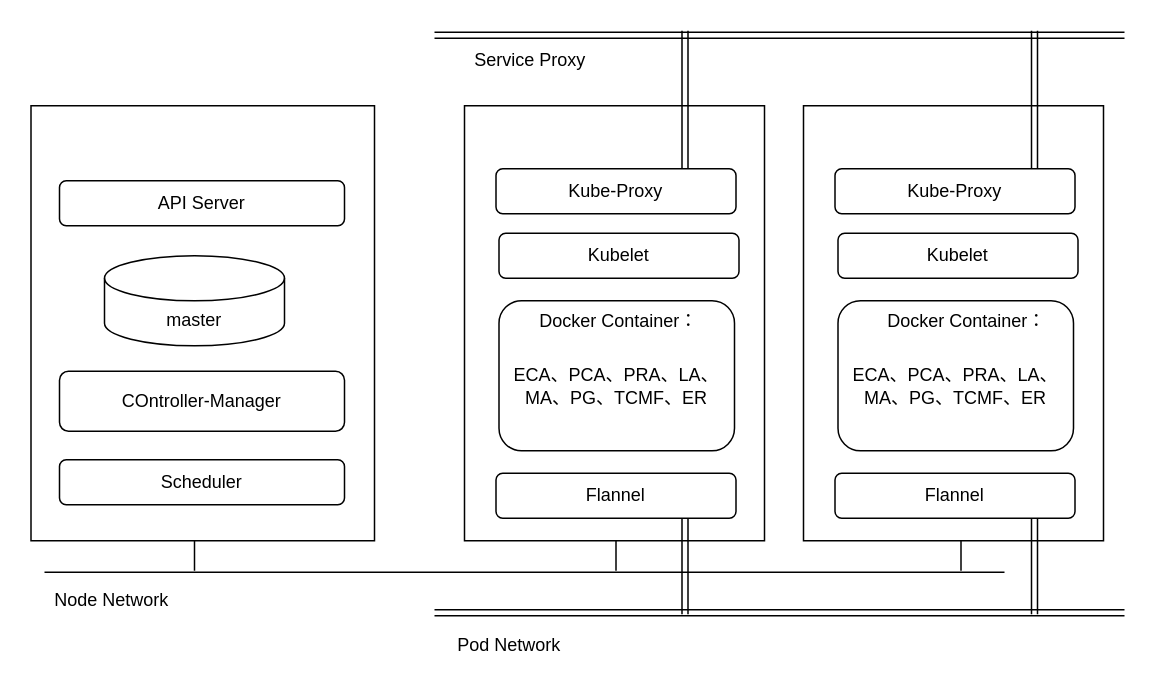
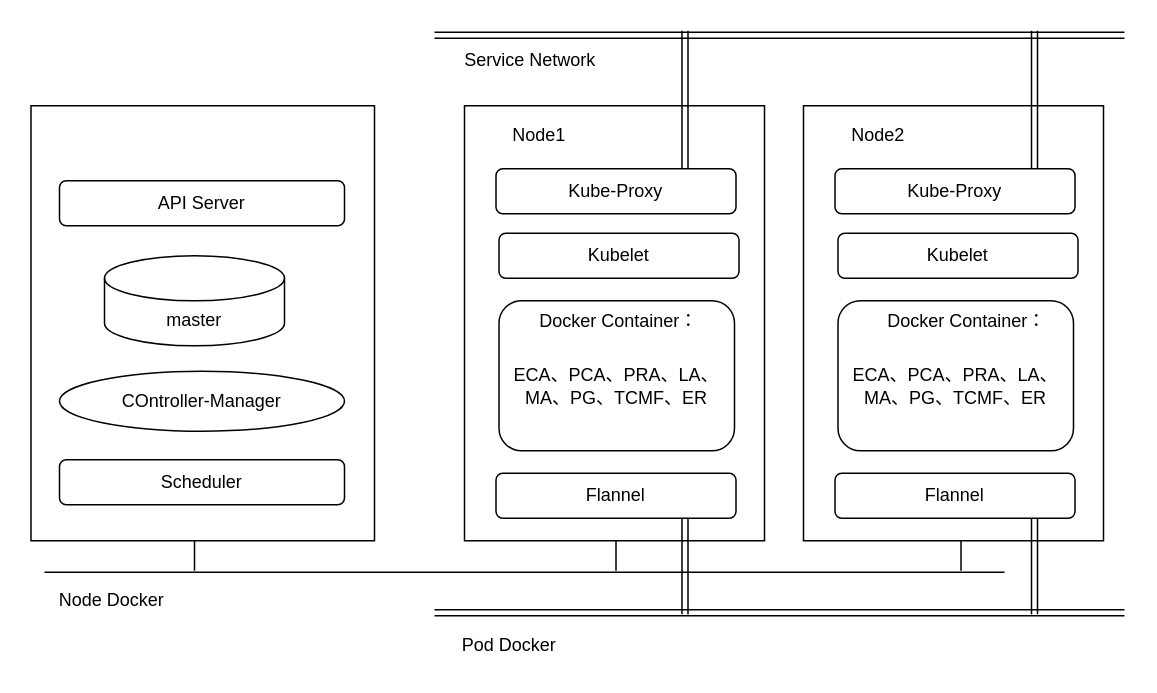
node "Service Proxy": label "Service Proxy" -> "Service Network"
node "Node1": added
node "Node2": added
node "COntroller-Manager": shape rounded rectangle -> ellipse
node "Node Network": label "Node Network" -> "Node Docker"
node "Pod Network": label "Pod Network" -> "Pod Docker"
